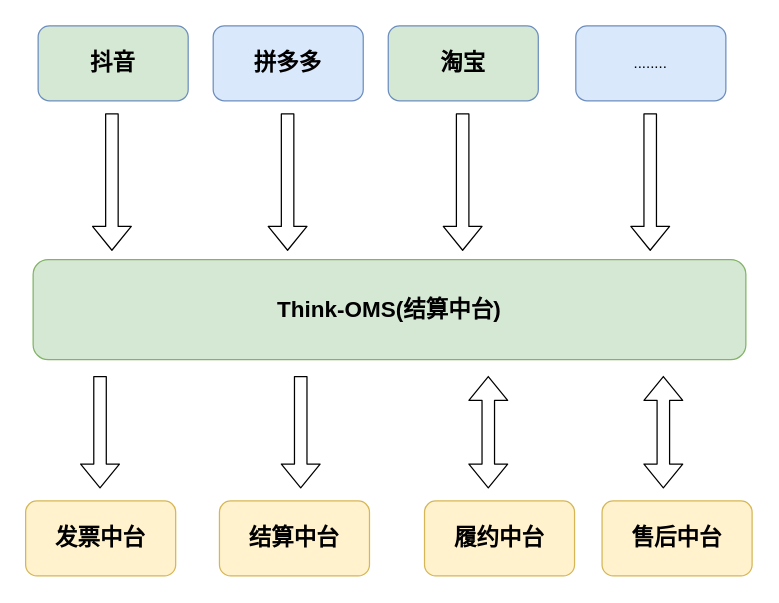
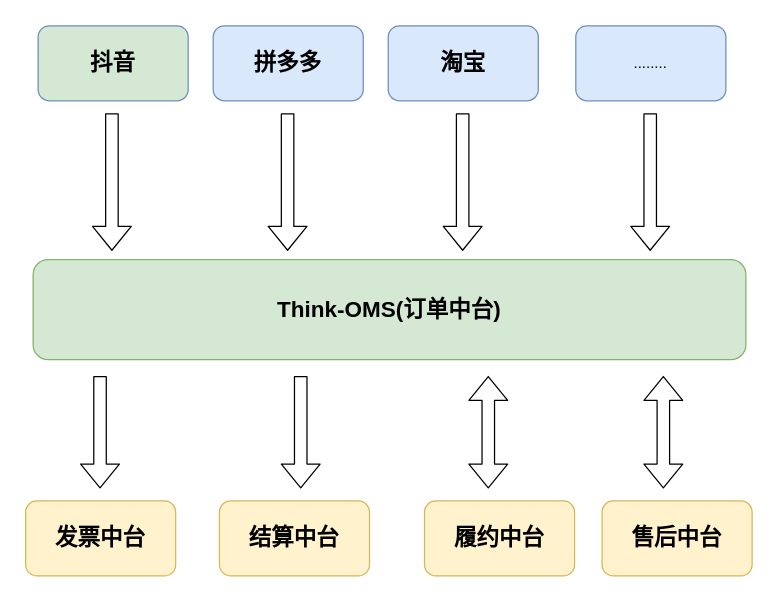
node "淘宝": fillcolor #d5e8d4 -> #dae8fc
node "Think-OMS(结算中台)": label "Think-OMS(结算中台)" -> "Think-OMS(订单中台)"
